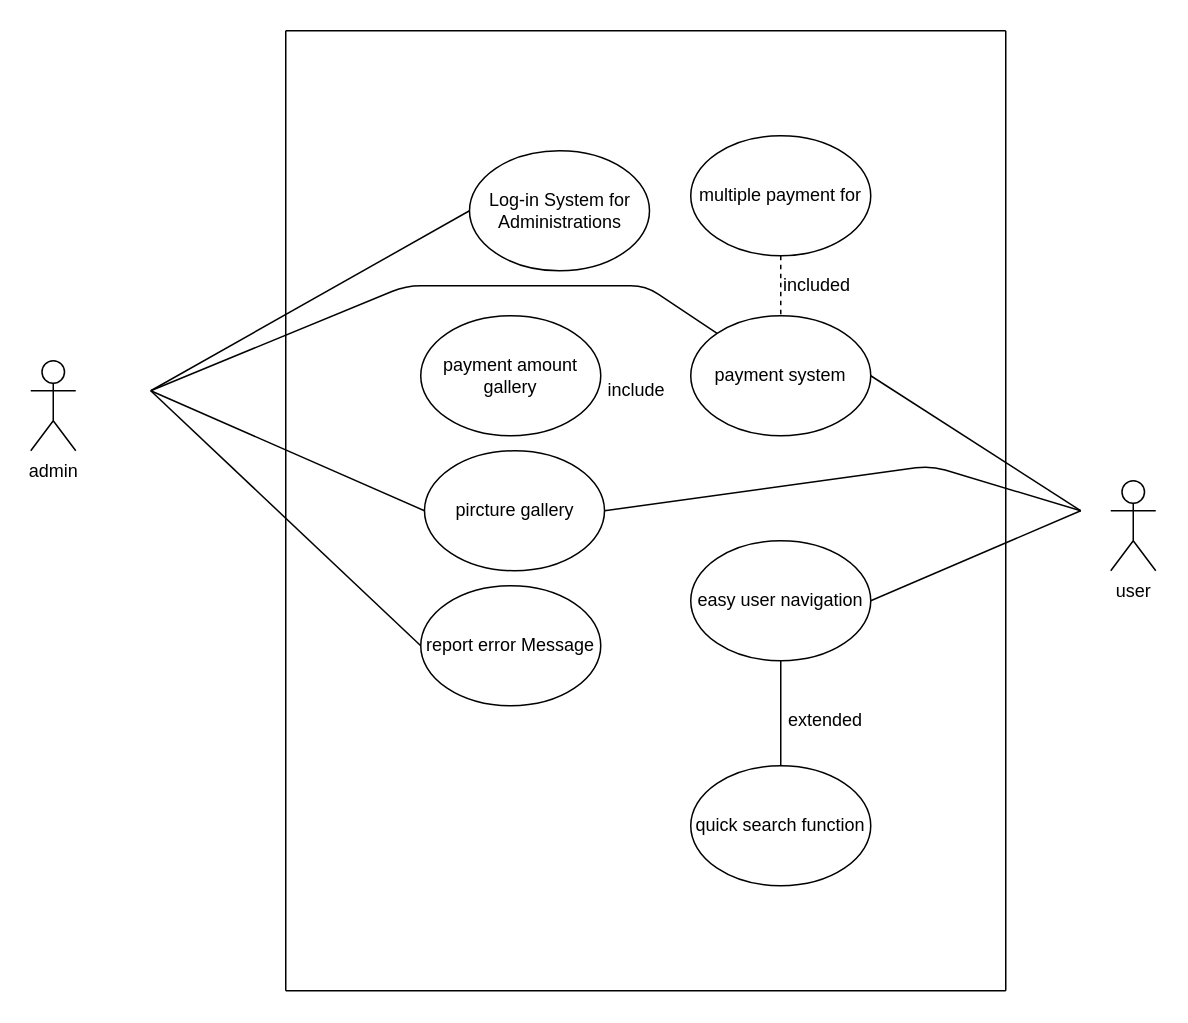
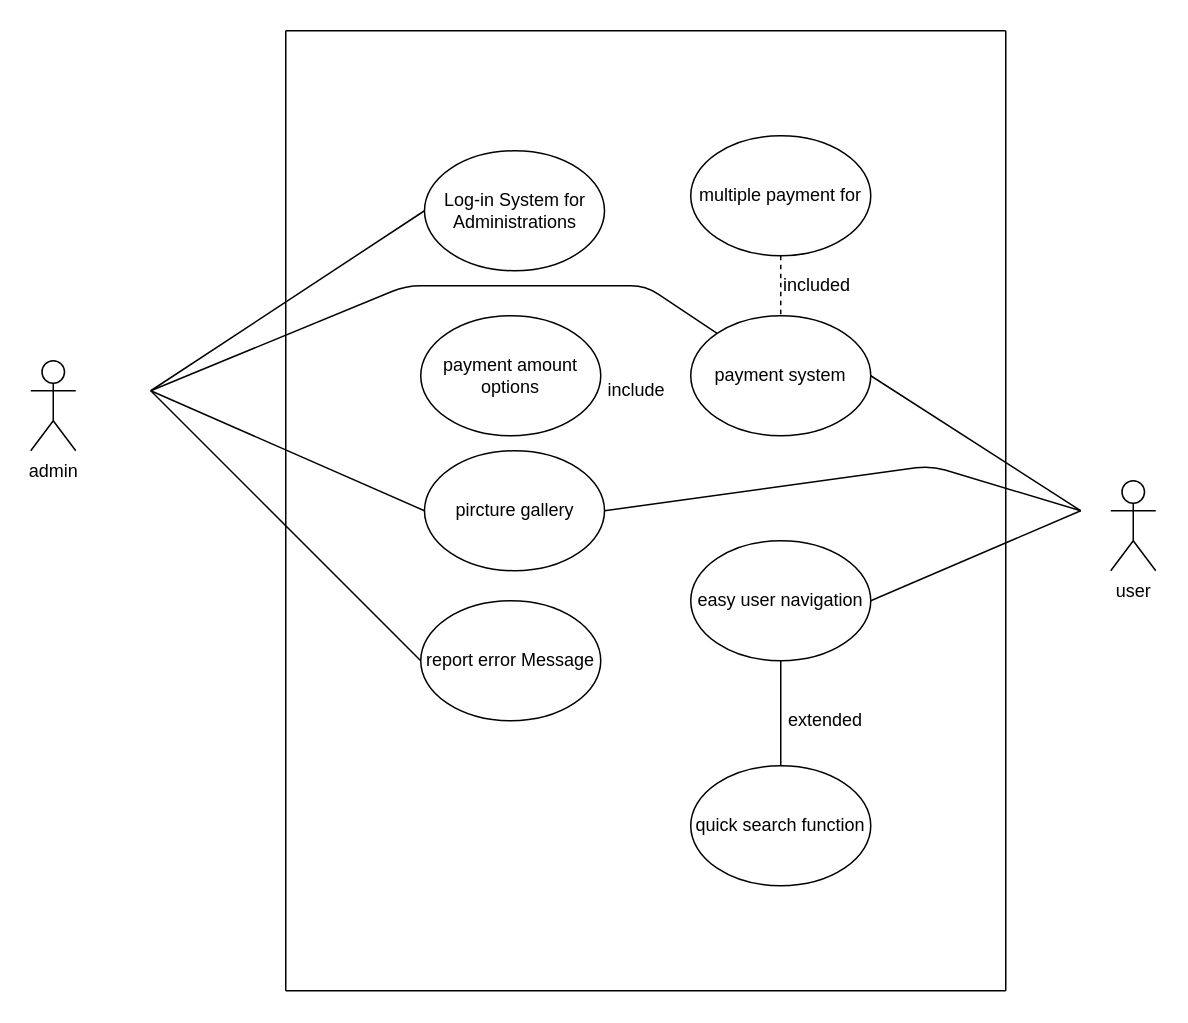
node "Log-in System for Administrations": moved (560, 211) -> (515, 211)
node "payment amount gallery": label "payment amount gallery" -> "payment amount options"
node "report error Message": moved (511, 646) -> (511, 661)
